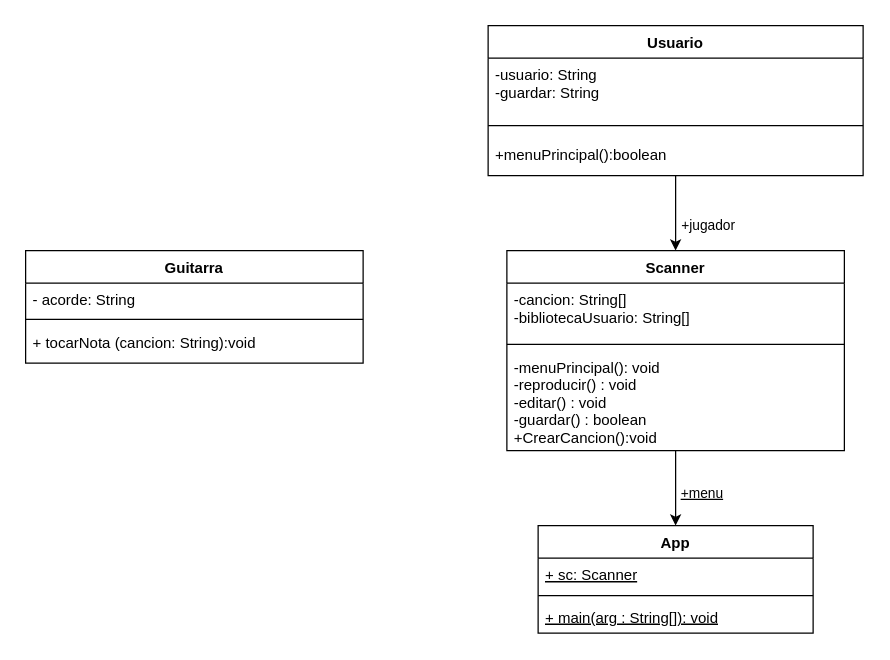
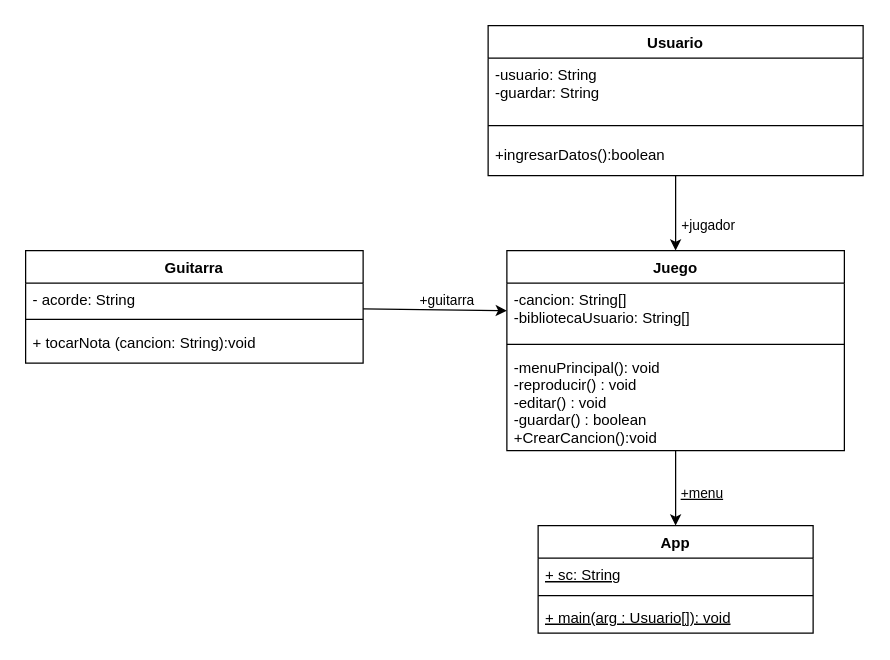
node "+menuPrincipal():boolean": label "+menuPrincipal():boolean" -> "+ingresarDatos():boolean"
node "Scanner": label "Scanner" -> "Juego"
edge "Guitarra" -> "-cancion: String[] -bibliotecaUsuario: String[]": added, label "+guitarra"
node "+ sc: Scanner": label "+ sc: Scanner" -> "+ sc: String"
node "+ main(arg : String[]): void": label "+ main(arg : String[]): void" -> "+ main(arg : Usuario[]): void"
